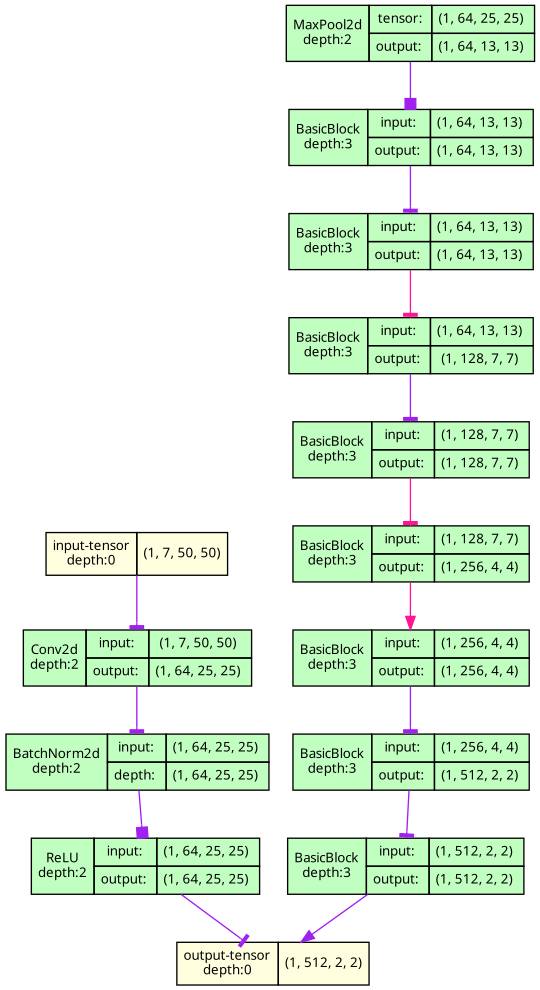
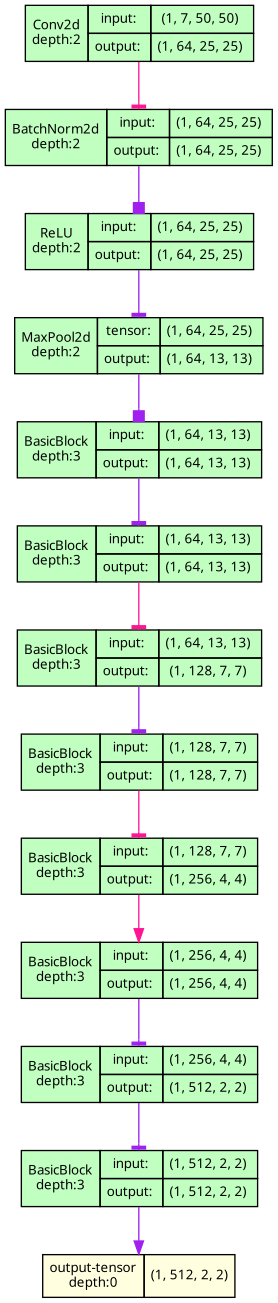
node "input-tensor": removed
edge "Conv2d" -> "BatchNorm2d": color purple -> deeppink
node "BatchNorm2d": text "depth:" -> "output:"
edge "ReLU" -> "output-tensor": now "ReLU" -> "MaxPool2d"
